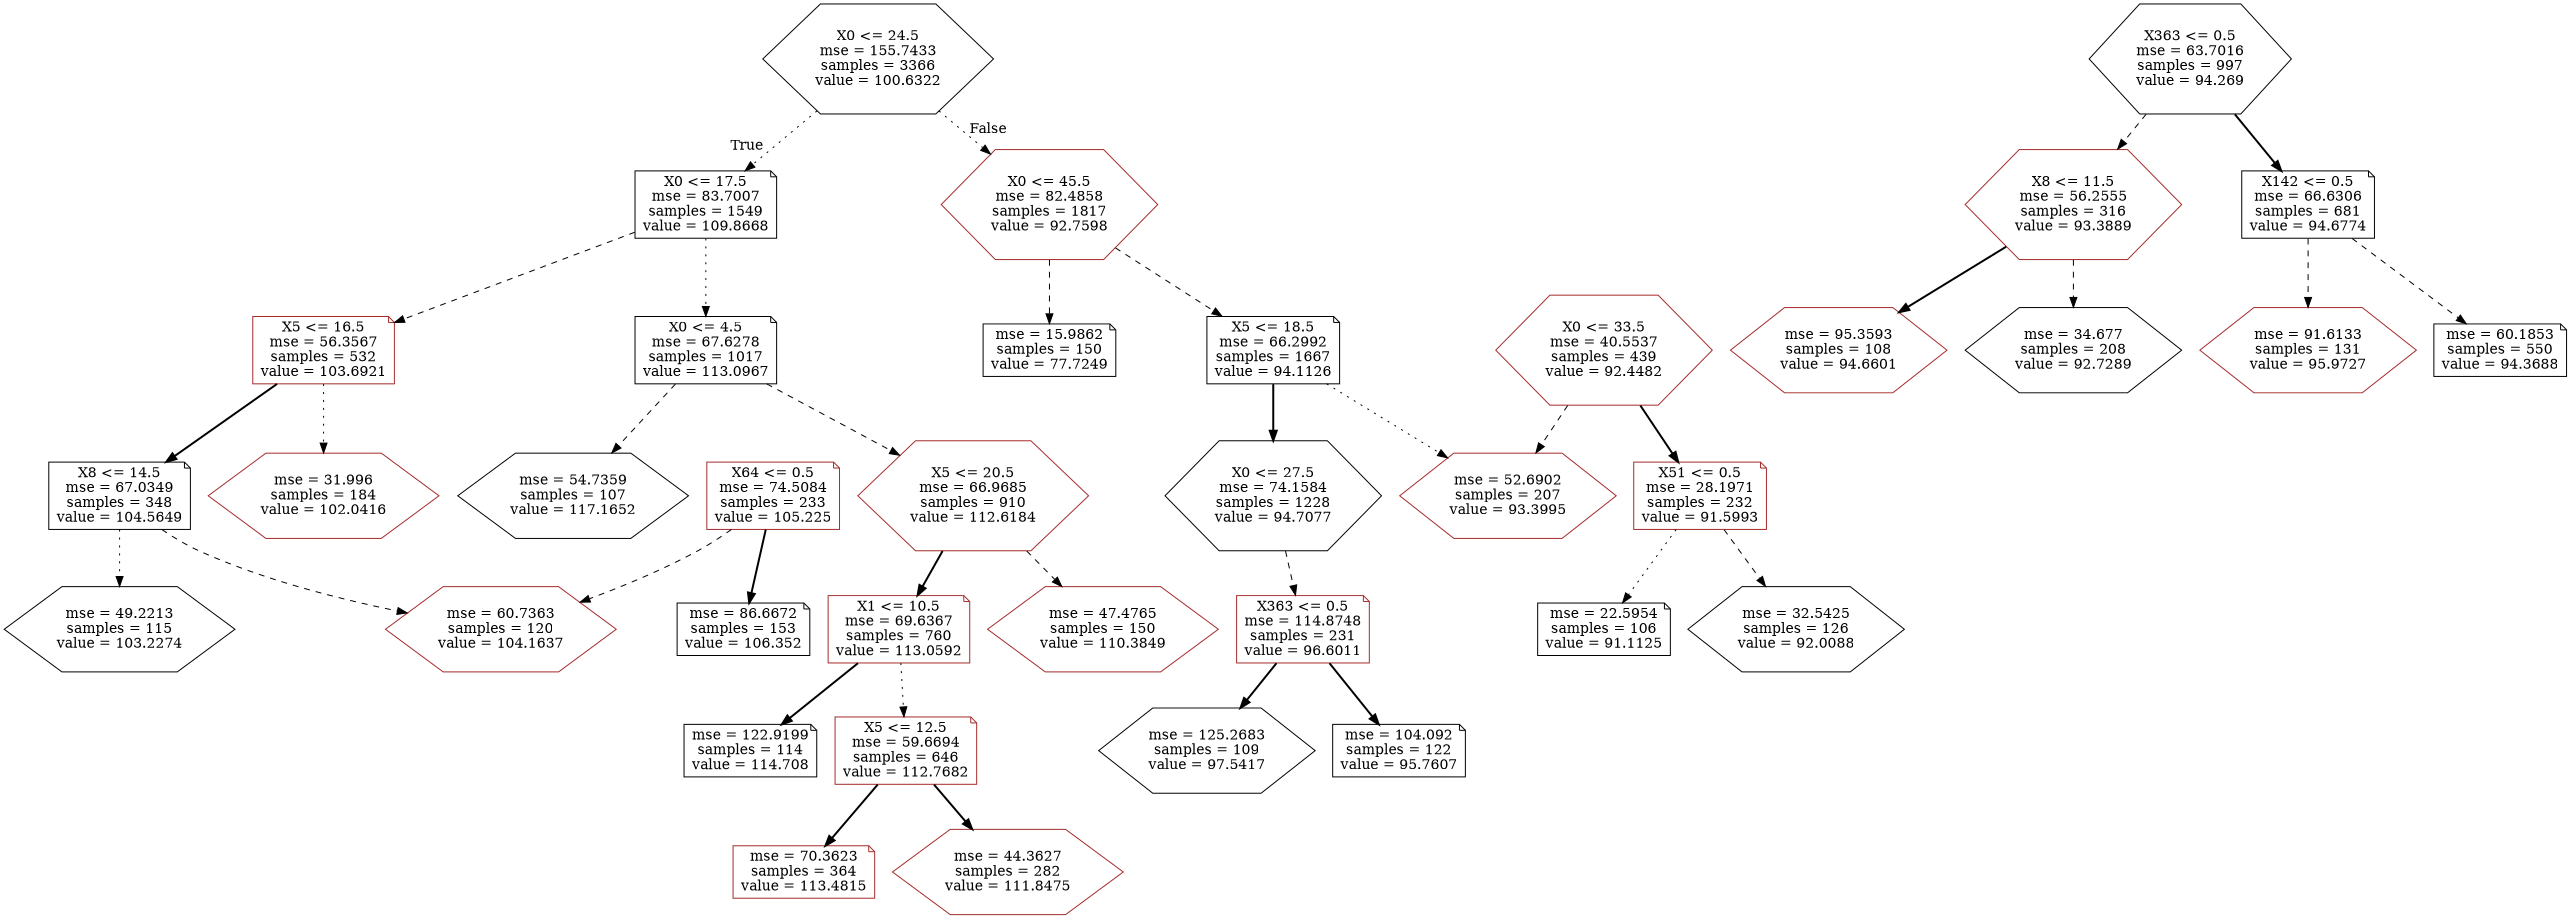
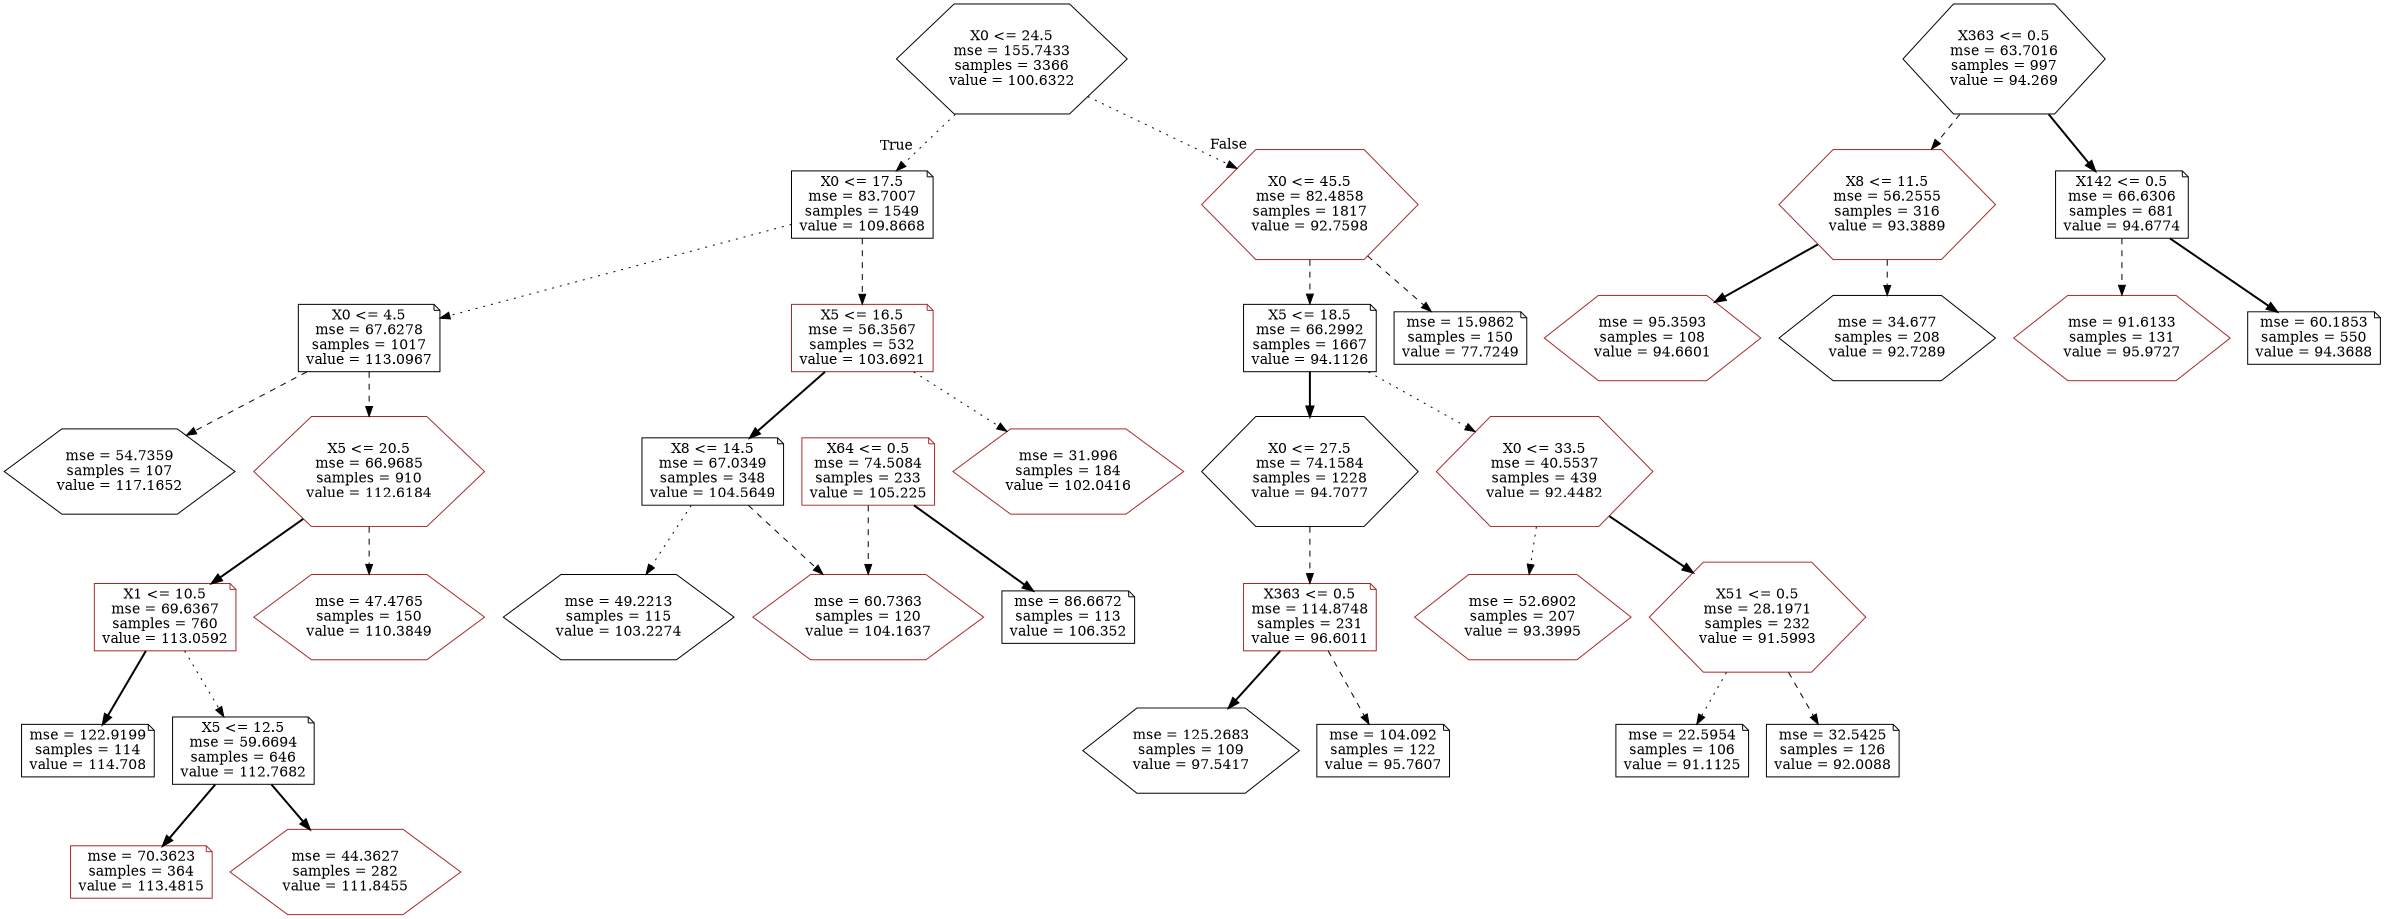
edge "X142 <= 0.5 mse = 66.6306 samples = 681 value = 94.6774" -> "mse = 60.1853 samples = 550 value = 94.3688": style dashed -> bold
edge "X5 <= 18.5 mse = 66.2992 samples = 1667 value = 94.1126" -> "mse = 52.6902 samples = 207 value = 93.3995": now "X5 <= 18.5 mse = 66.2992 samples = 1667 value = 94.1126" -> "X0 <= 33.5 mse = 40.5537 samples = 439 value = 92.4482"
edge "X0 <= 33.5 mse = 40.5537 samples = 439 value = 92.4482" -> "mse = 52.6902 samples = 207 value = 93.3995": style dashed -> dotted
node "X51 <= 0.5 mse = 28.1971 samples = 232 value = 91.5993": shape note -> hexagon
node "mse = 86.6672 samples = 153 value = 106.352": label "mse = 86.6672 samples = 153 value = 106.352" -> "mse = 86.6672 samples = 113 value = 106.352"
node "mse = 32.5425 samples = 126 value = 92.0088": shape hexagon -> note
edge "X363 <= 0.5 mse = 114.8748 samples = 231 value = 96.6011" -> "mse = 104.092 samples = 122 value = 95.7607": style bold -> dashed
node "X5 <= 12.5 mse = 59.6694 samples = 646 value = 112.7682": color brown -> black
node "mse = 44.3627 samples = 282 value = 111.8475": label "mse = 44.3627 samples = 282 value = 111.8475" -> "mse = 44.3627 samples = 282 value = 111.8455"
